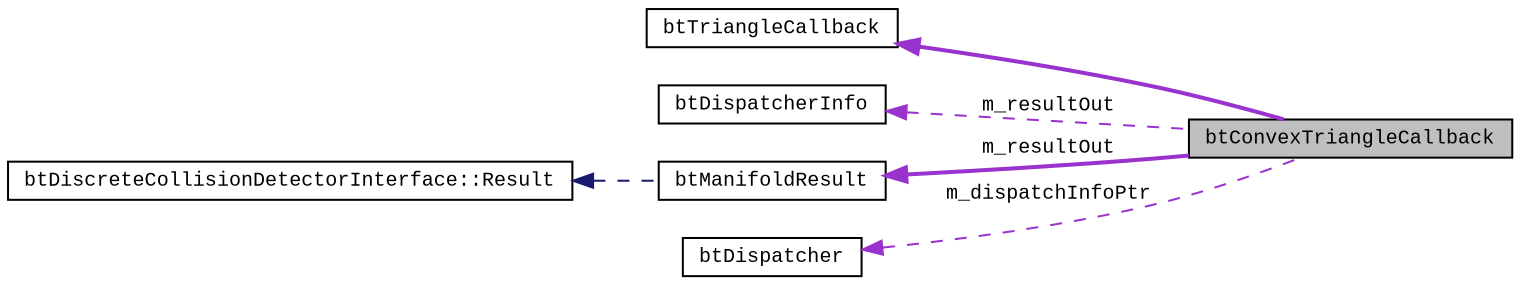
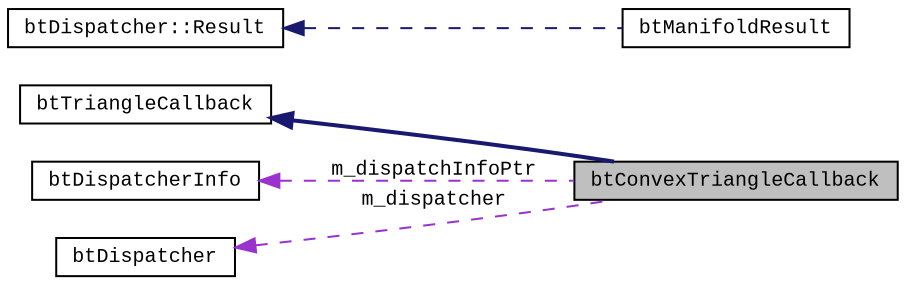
edge "btConvexTriangleCallback" -> "btTriangleCallback": color darkorchid3 -> midnightblue
edge "btConvexTriangleCallback" -> "btDispatcherInfo": label " m_resultOut" -> " m_dispatchInfoPtr"
edge "btConvexTriangleCallback" -> "btManifoldResult": removed, label "m_resultOut"
node "btDiscreteCollisionDetectorInterface::Result": label "btDiscreteCollisionDetectorInterface::Result" -> "btDispatcher::Result"
edge "btConvexTriangleCallback" -> "btDispatcher": label " m_dispatchInfoPtr" -> " m_dispatcher"
